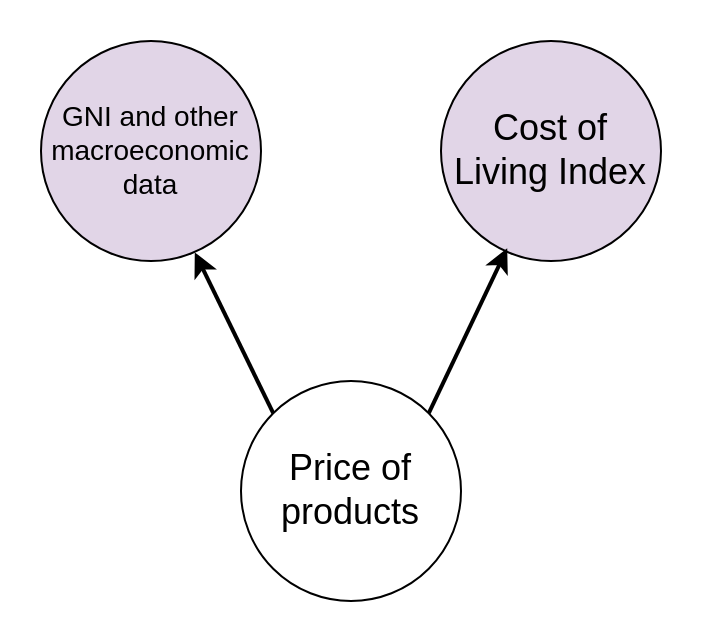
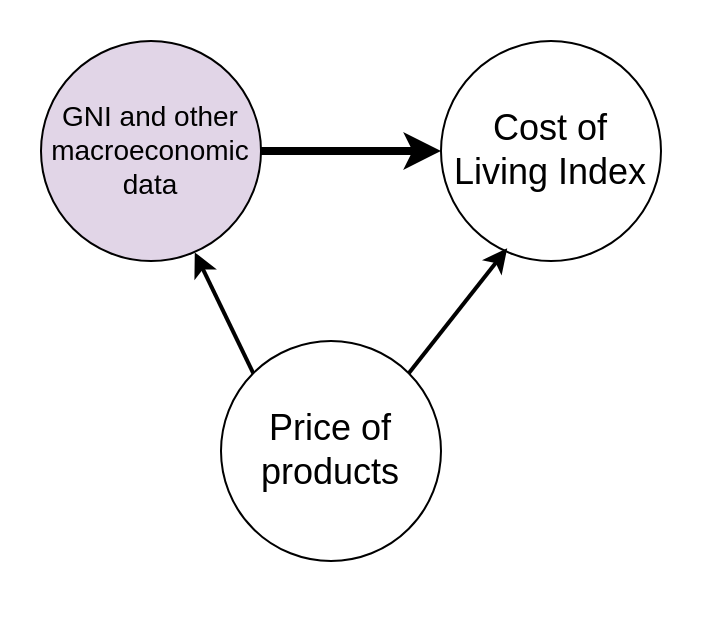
edge "GNI and other macroeconomic data" -> "Cost of Living Index": added
node "Cost of Living Index": fillcolor #e1d5e7 -> #ffffff
node "Price of products": moved (351, 491) -> (331, 451)
